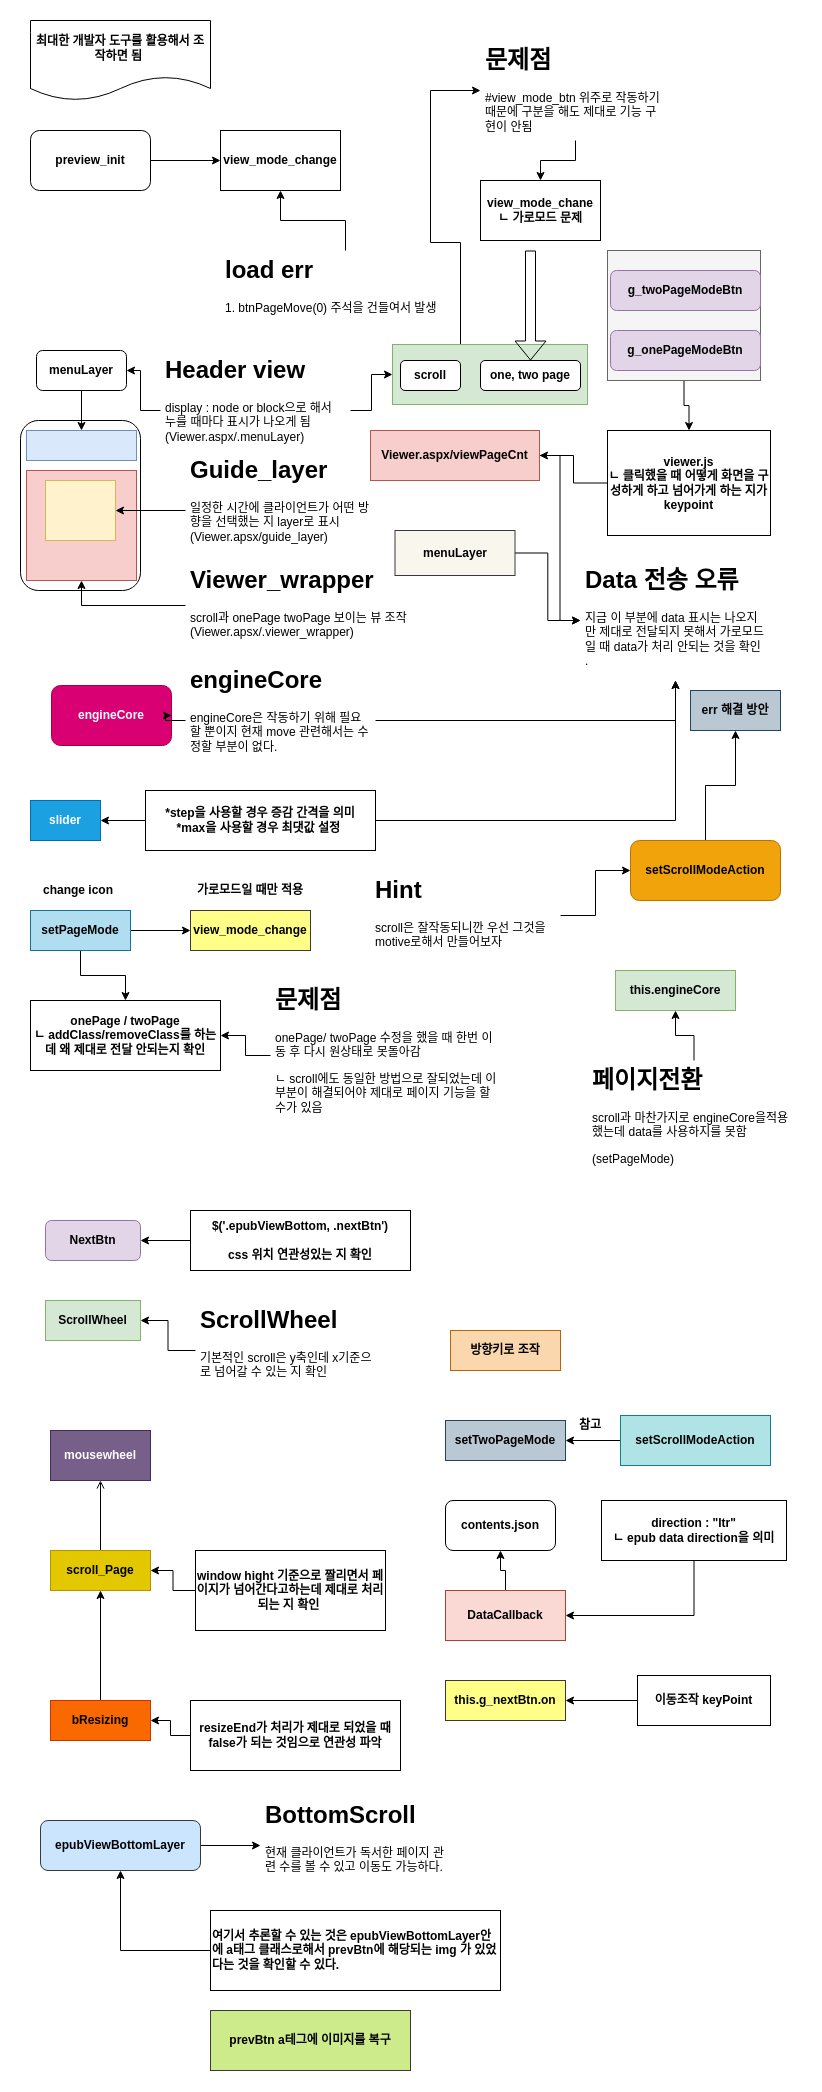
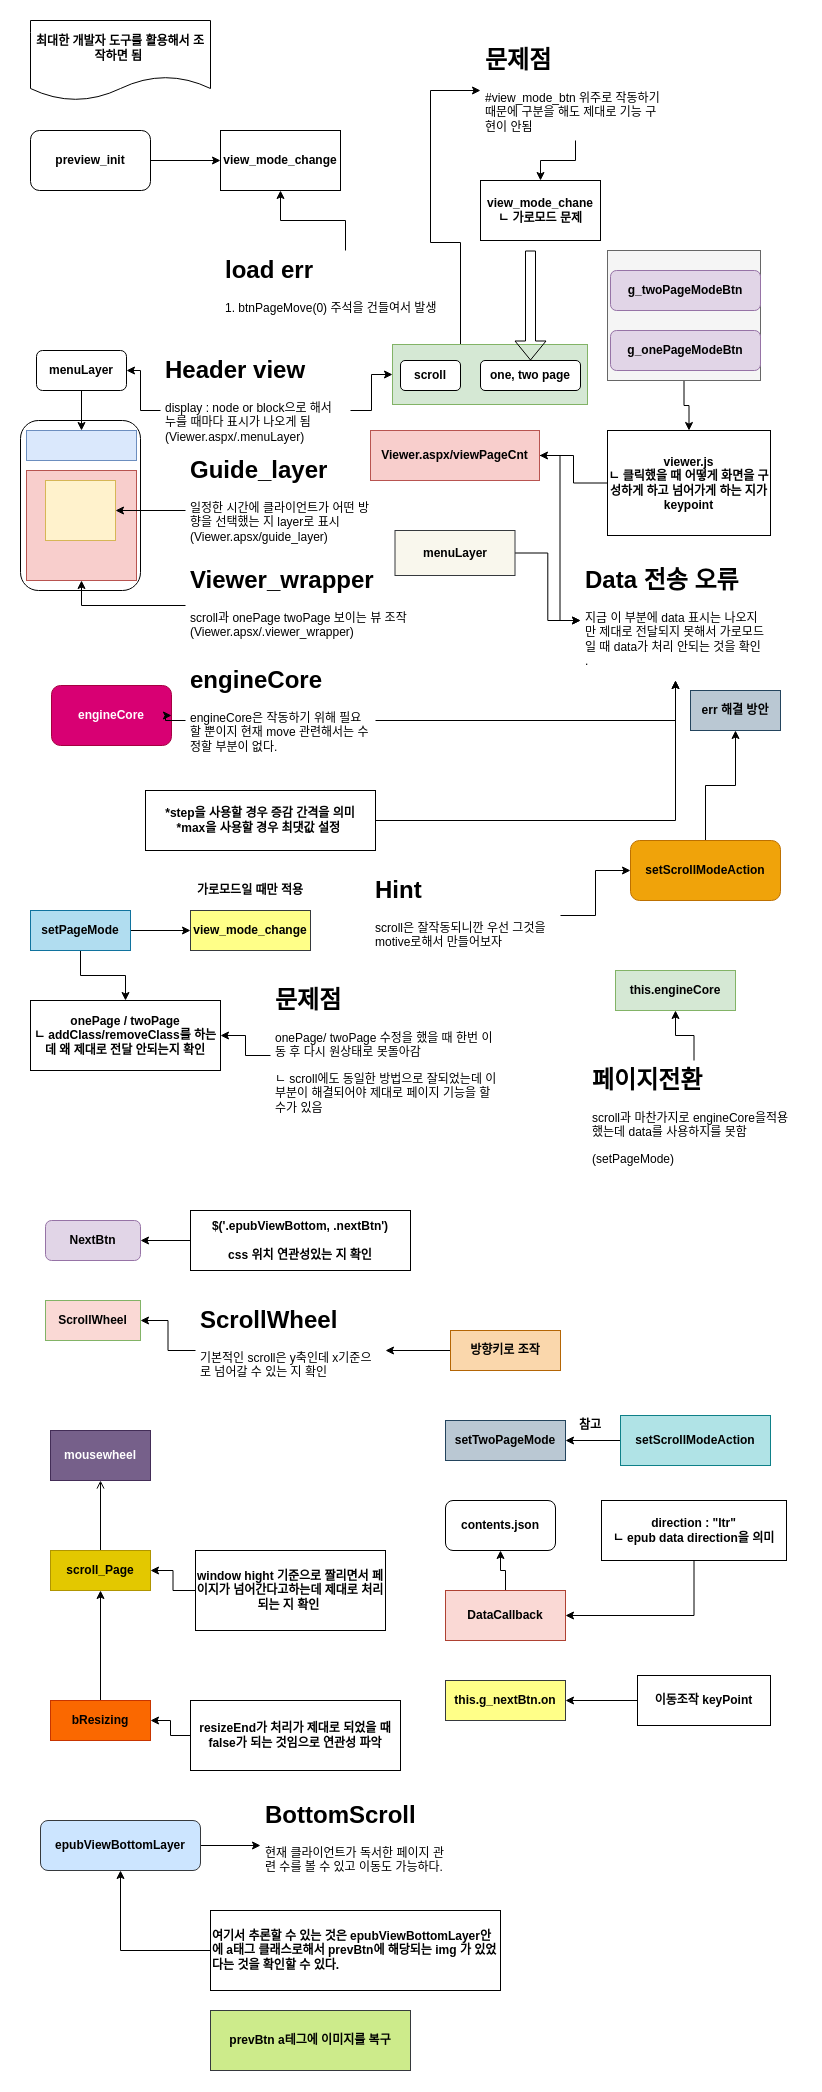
node "slider": removed
edge "*step을 사용할 경우 증감 간격을 의미 *max을 사용할 경우 최댓값 설정" -> "slider": removed
node "change icon": removed
node "ScrollWheel": fillcolor #d5e8d4 -> #fad9d5
edge "방향키로 조작" -> "ScrollWheel 기본적인 scroll은 y축인데 x기준으로 넘어갈 수 있는 지 확인": added
